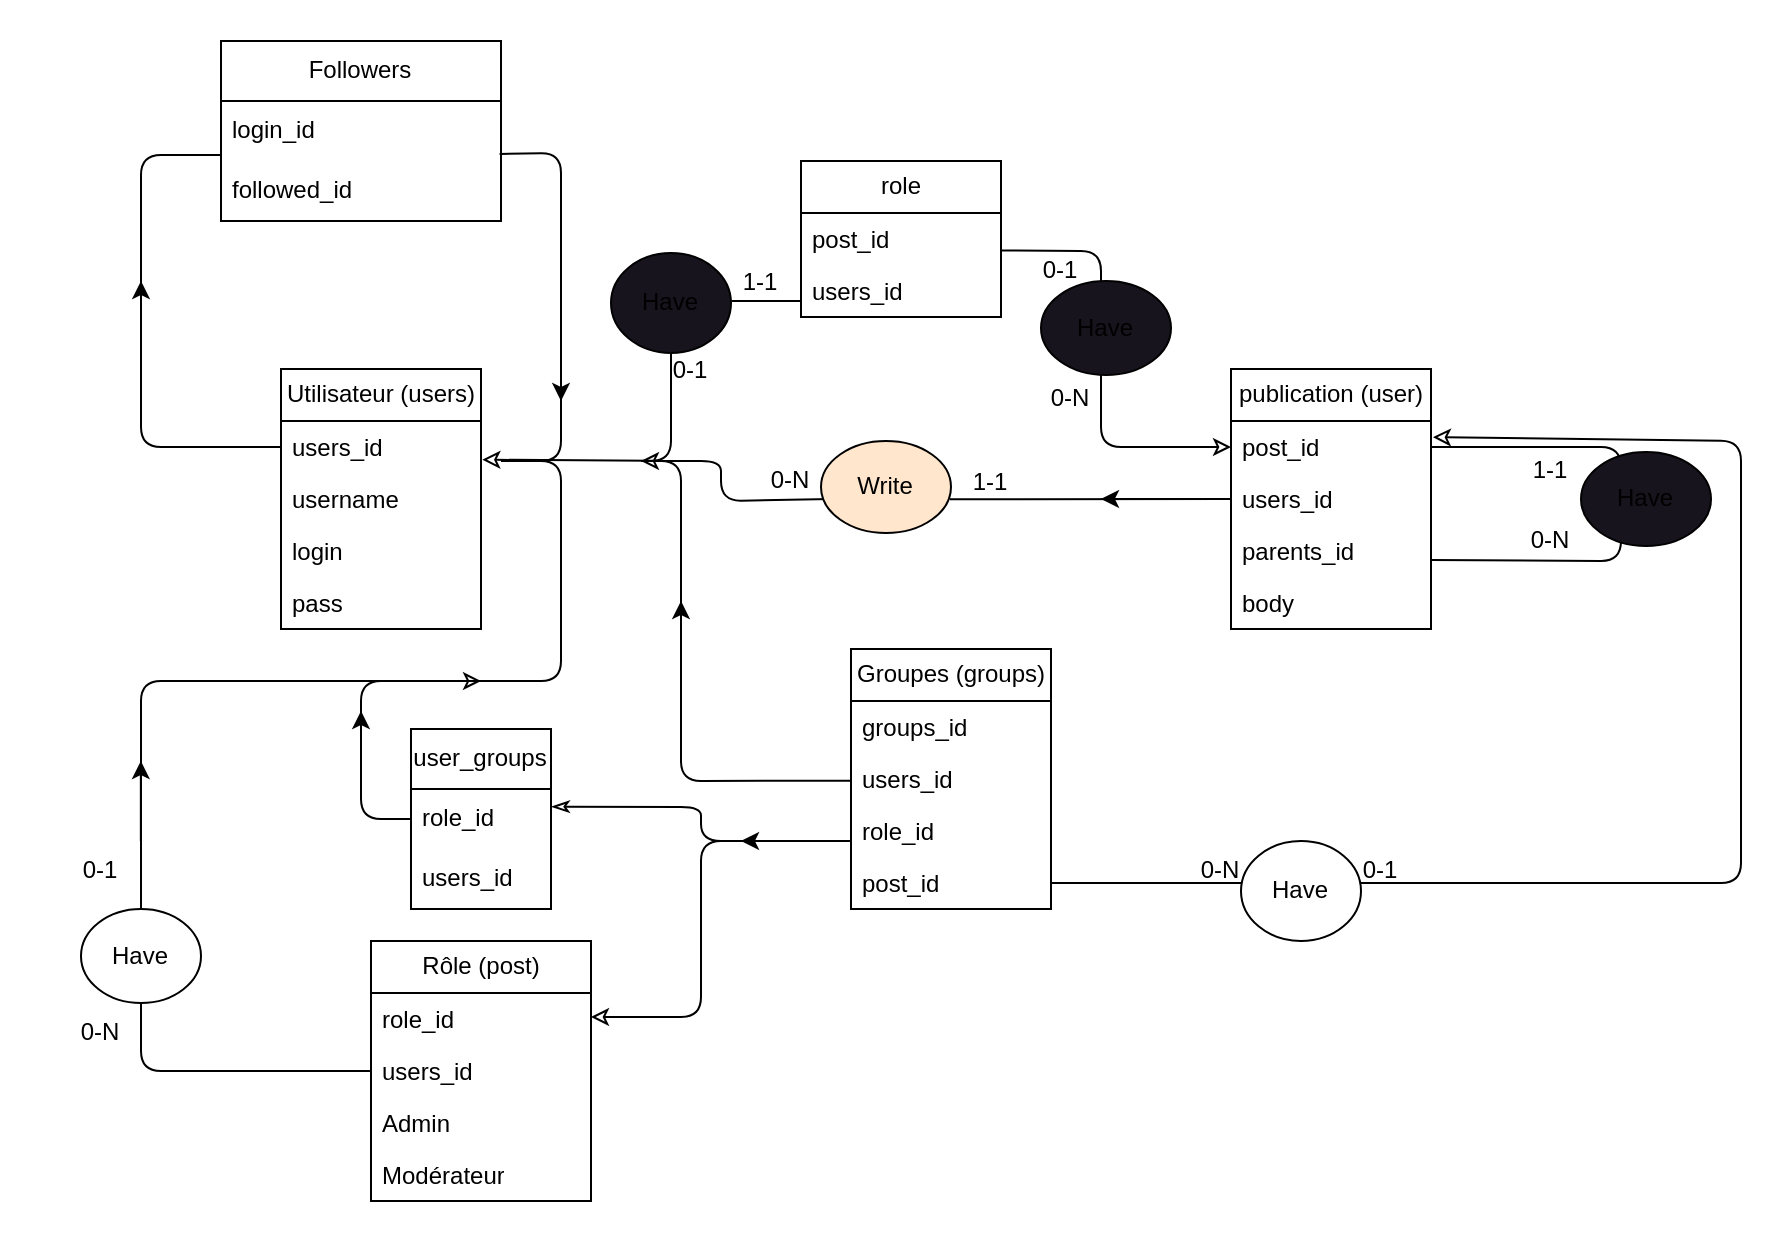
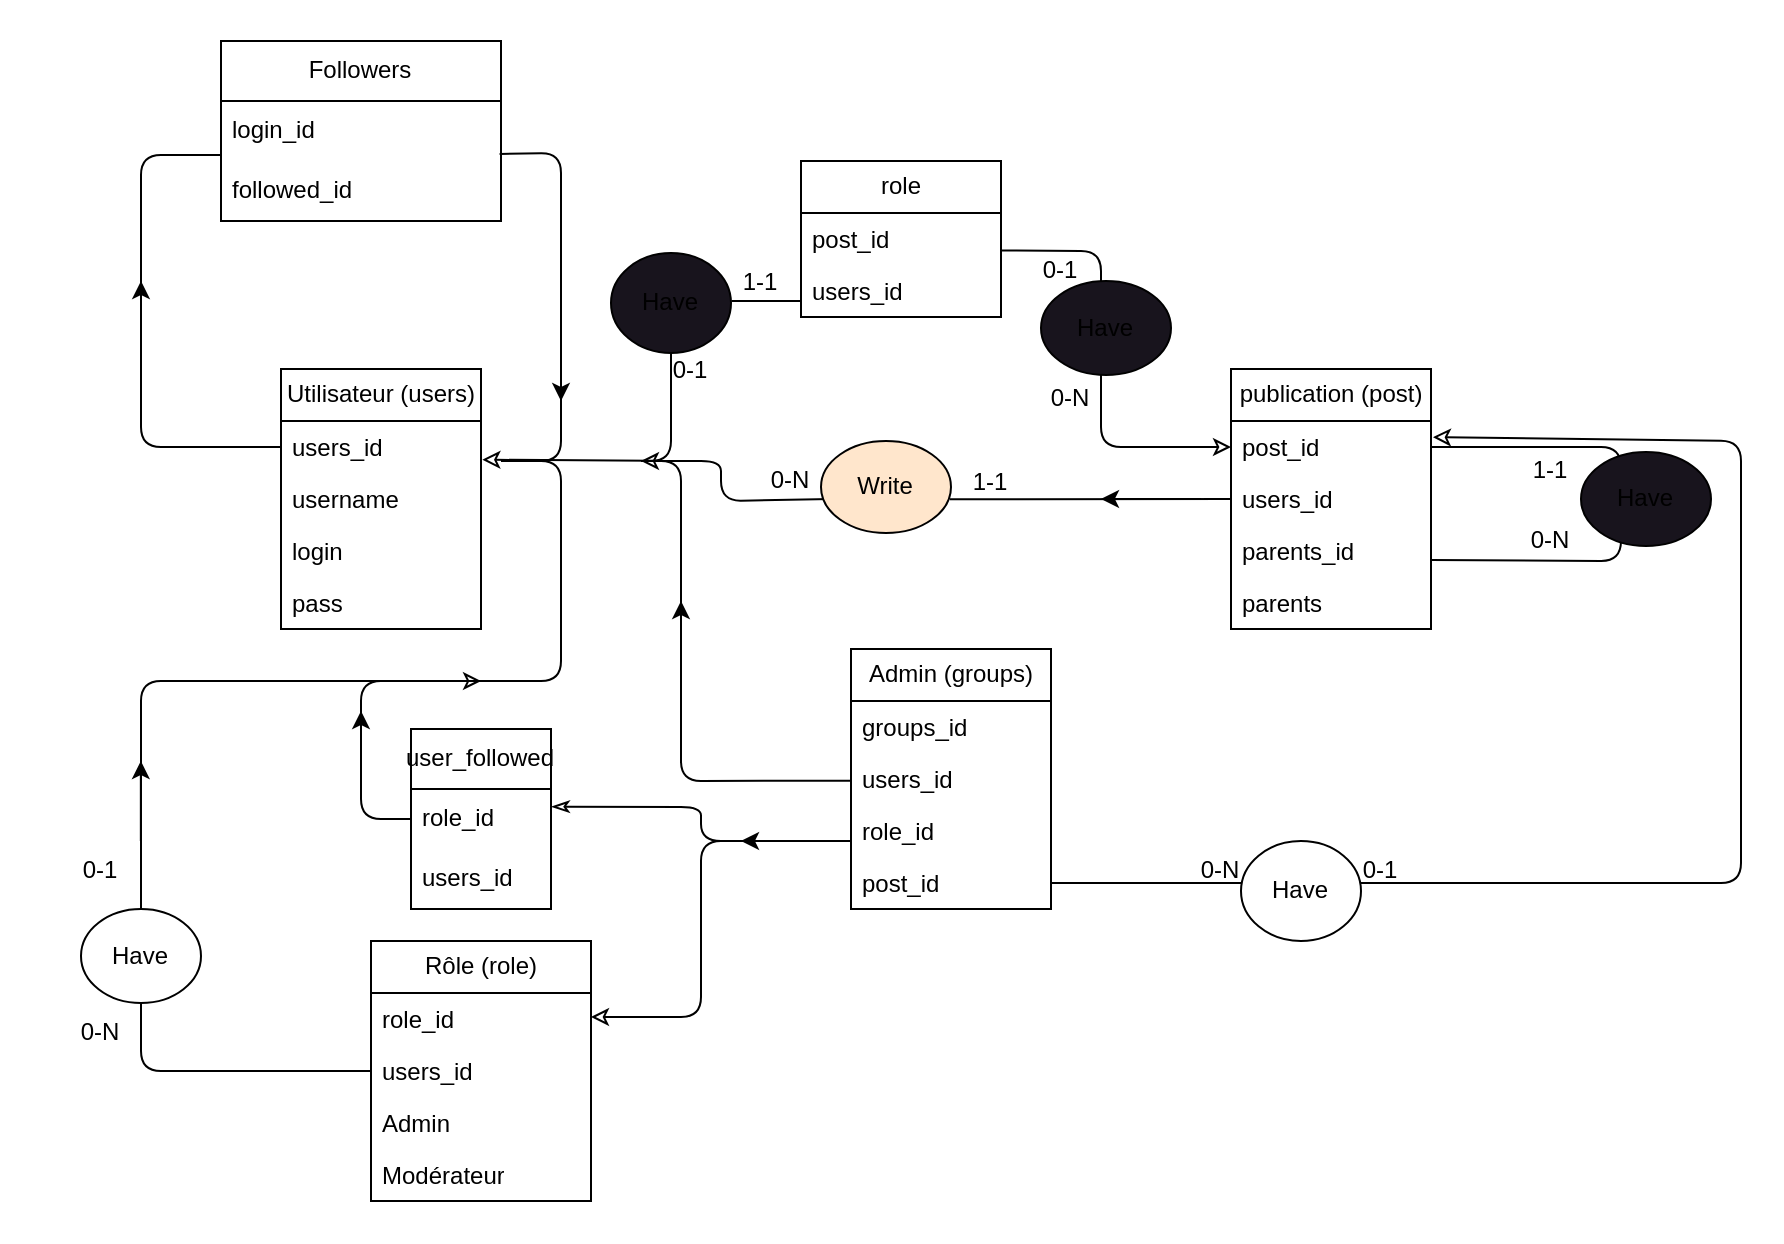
node "publication (user)": label "publication (user)" -> "publication (post)"
node "body": label "body" -> "parents"
node "Groupes (groups)": label "Groupes (groups)" -> "Admin (groups)"
node "user_groups": label "user_groups" -> "user_followed"
node "Rôle (post)": label "Rôle (post)" -> "Rôle (role)"
